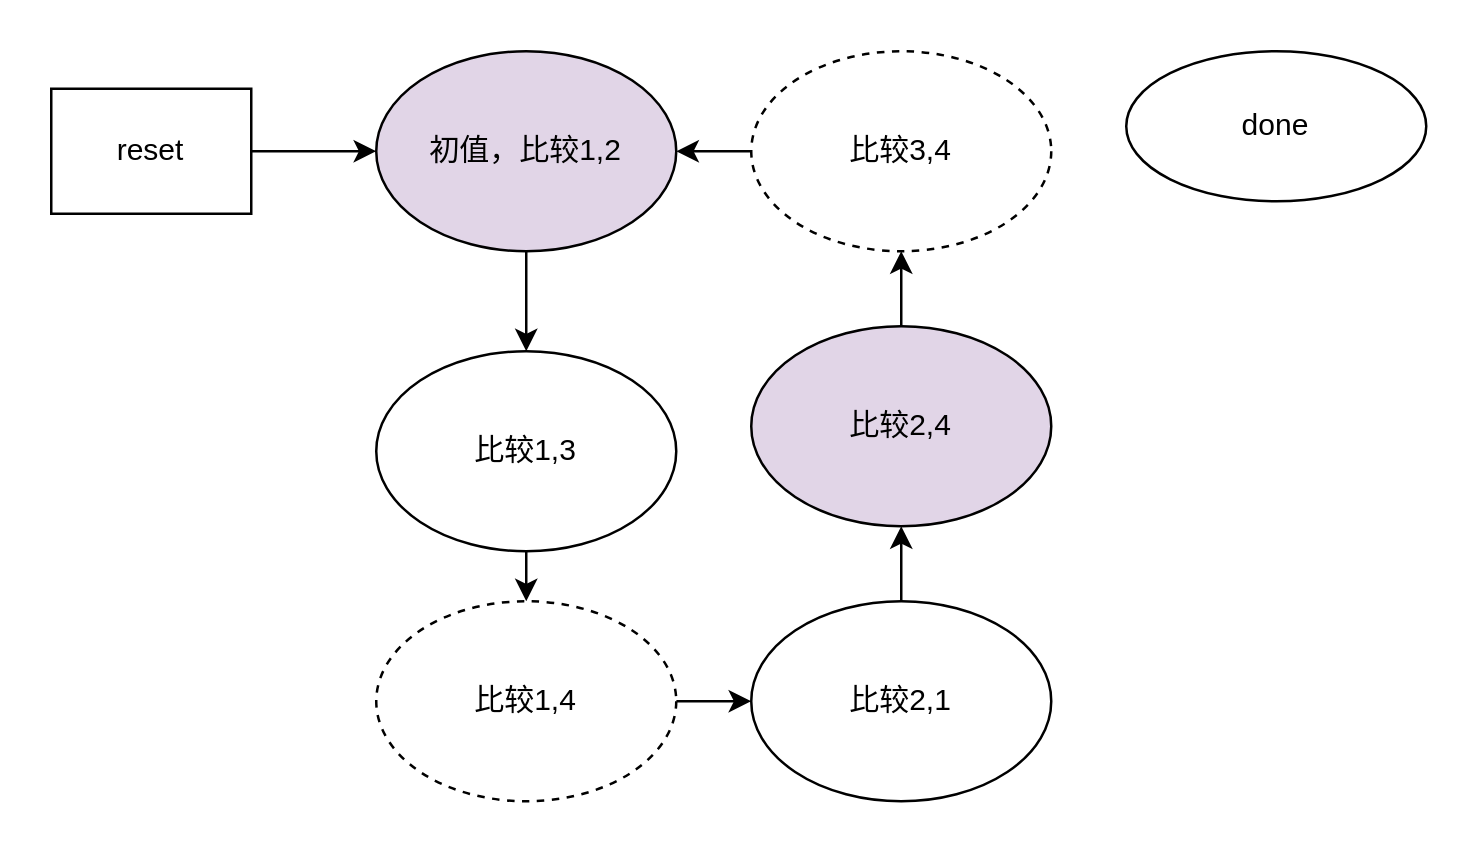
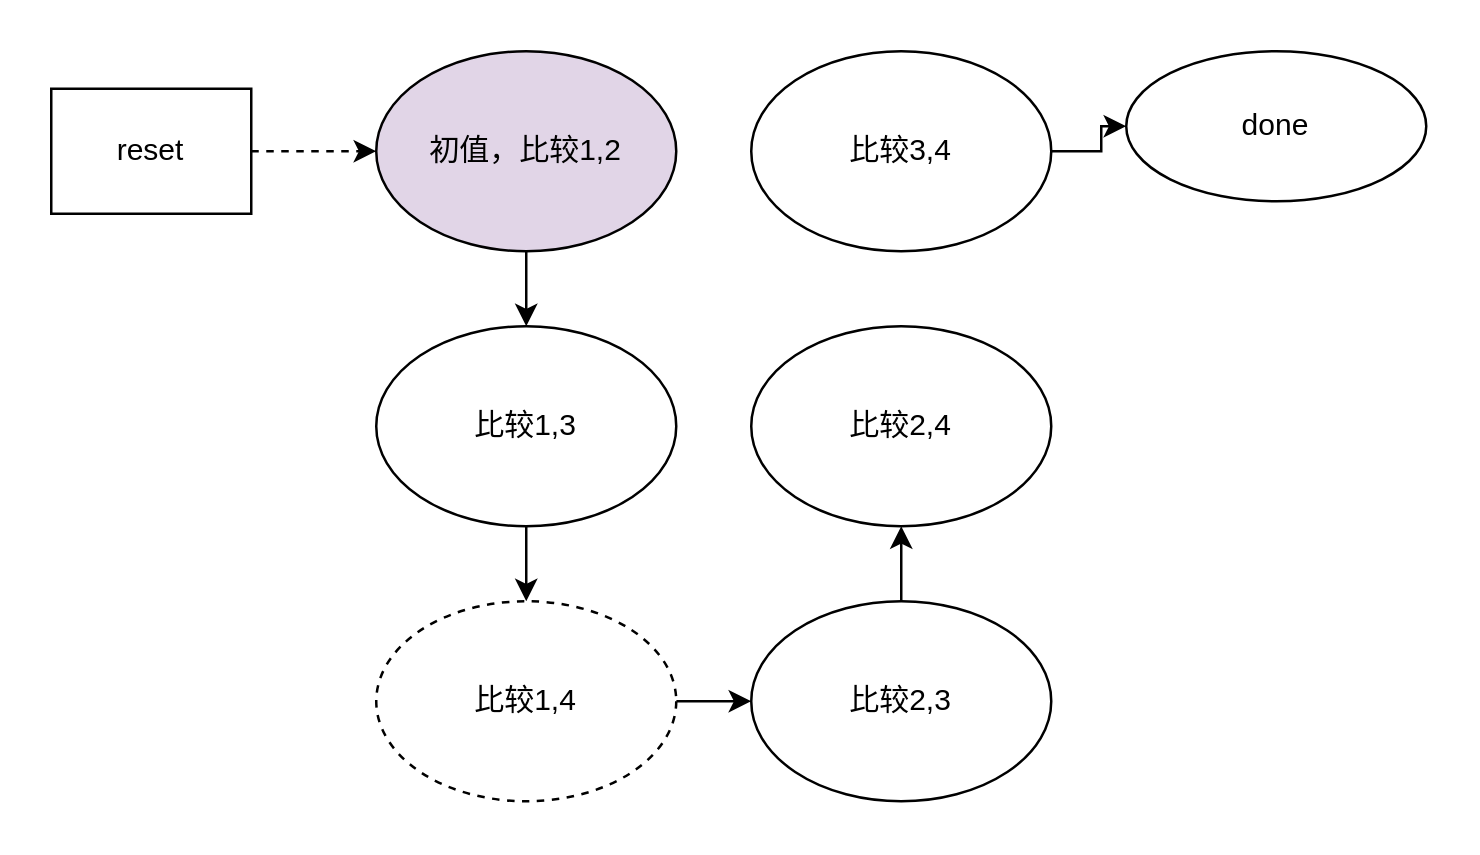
edge "reset" -> "初值，比较1,2": style solid -> dashed
edge "比较3,4" -> "初值，比较1,2": now "比较3,4" -> "done"
node "比较3,4": style dashed -> solid
edge "比较2,4" -> "比较3,4": removed
node "比较2,4": fillcolor #e1d5e7 -> #ffffff
node "比较1,3": moved (526, 451) -> (526, 426)
node "比较2,1": label "比较2,1" -> "比较2,3"
